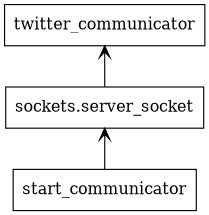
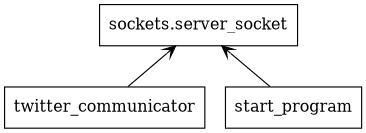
edge "sockets.server_socket" -> "twitter_communicator": reversed
node "start_communicator": label "start_communicator" -> "start_program"
